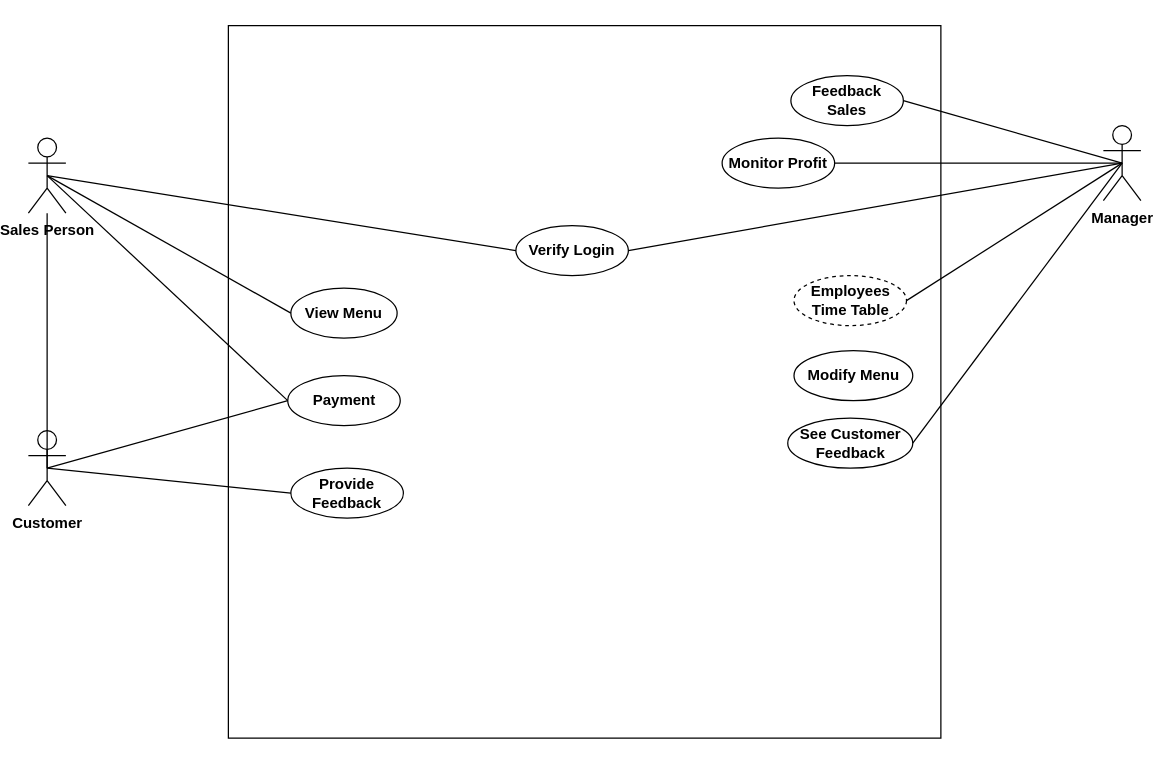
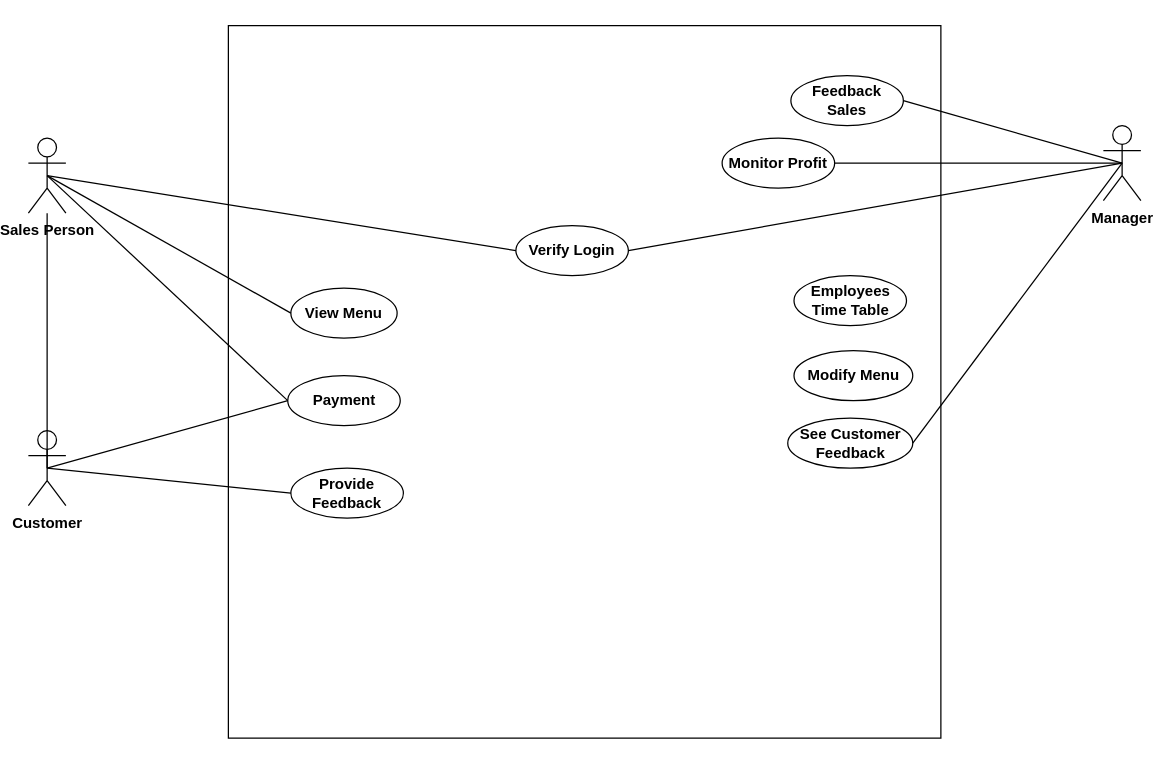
edge "Manager" -- "Employees Time Table": removed
node "Employees Time Table": style dashed -> solid
